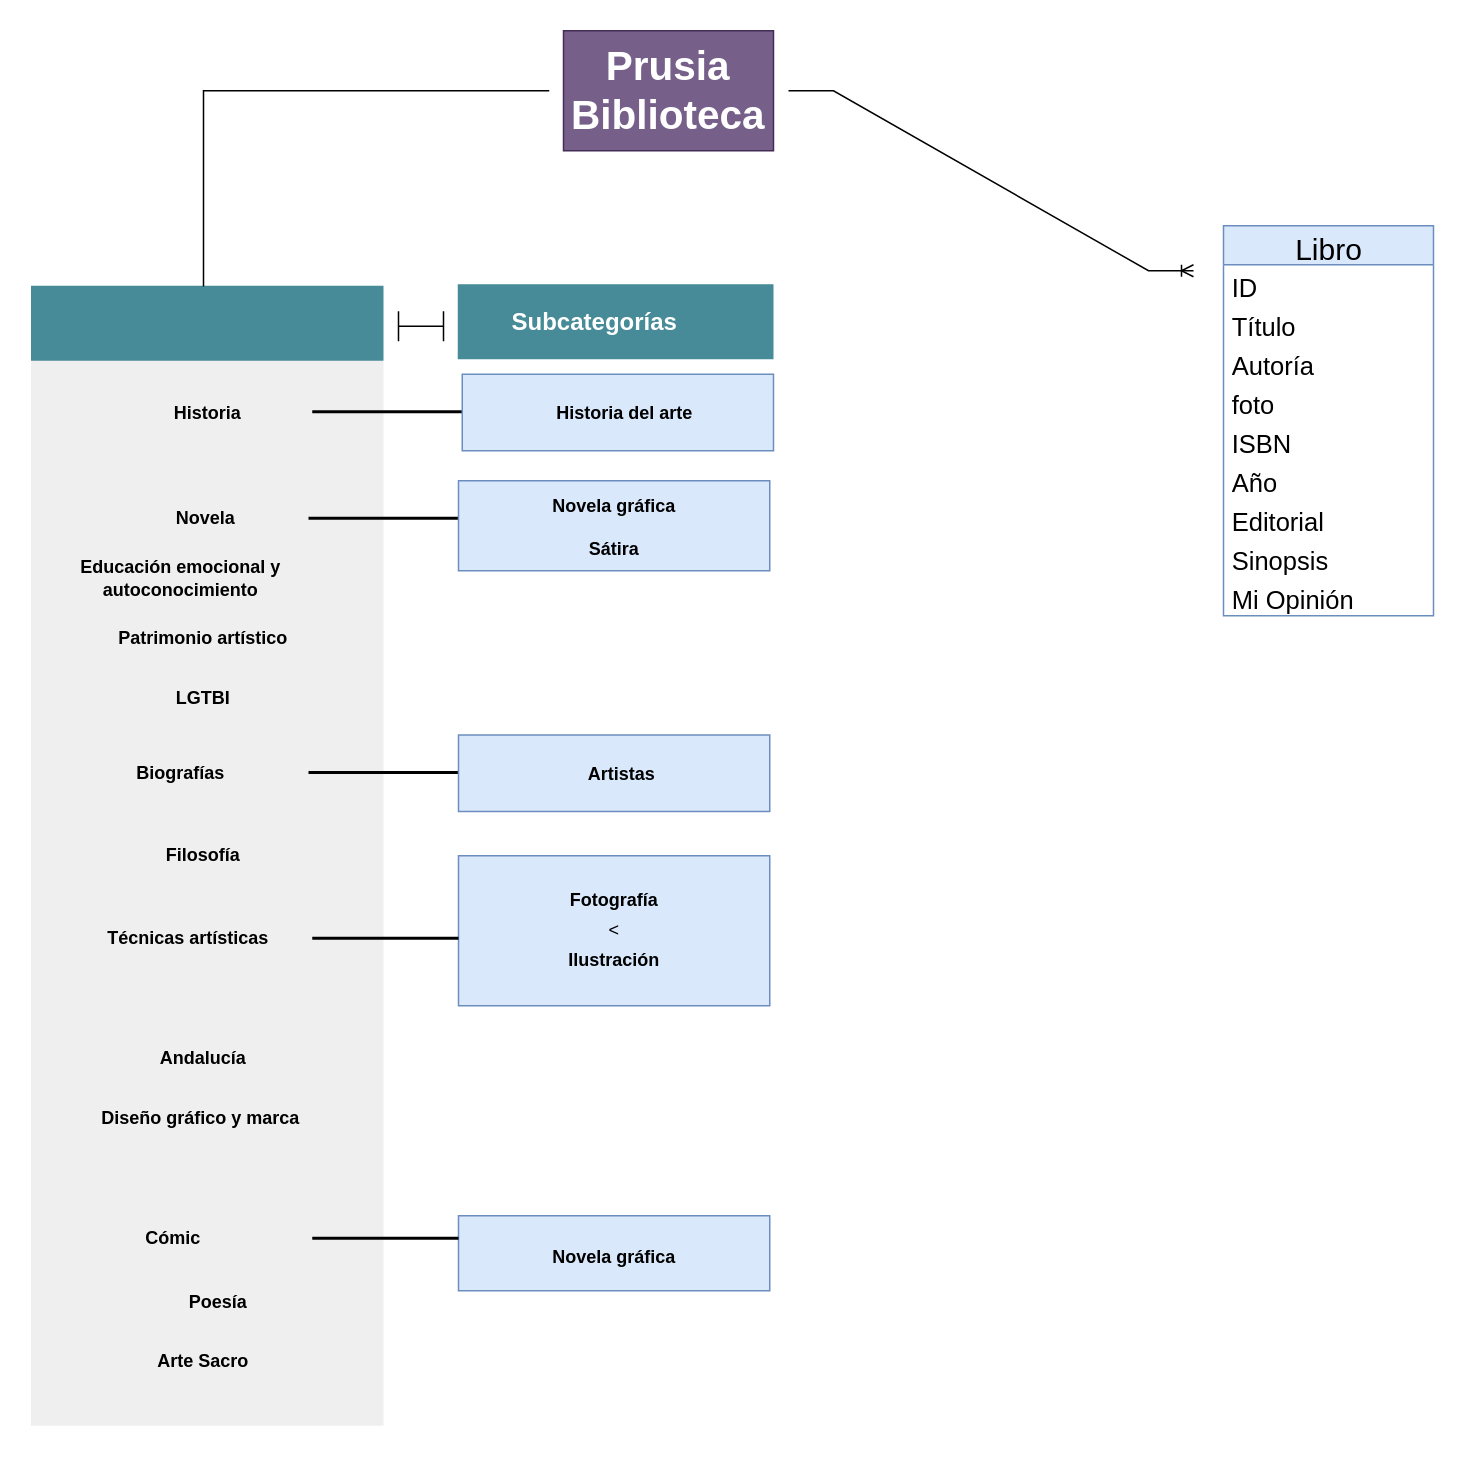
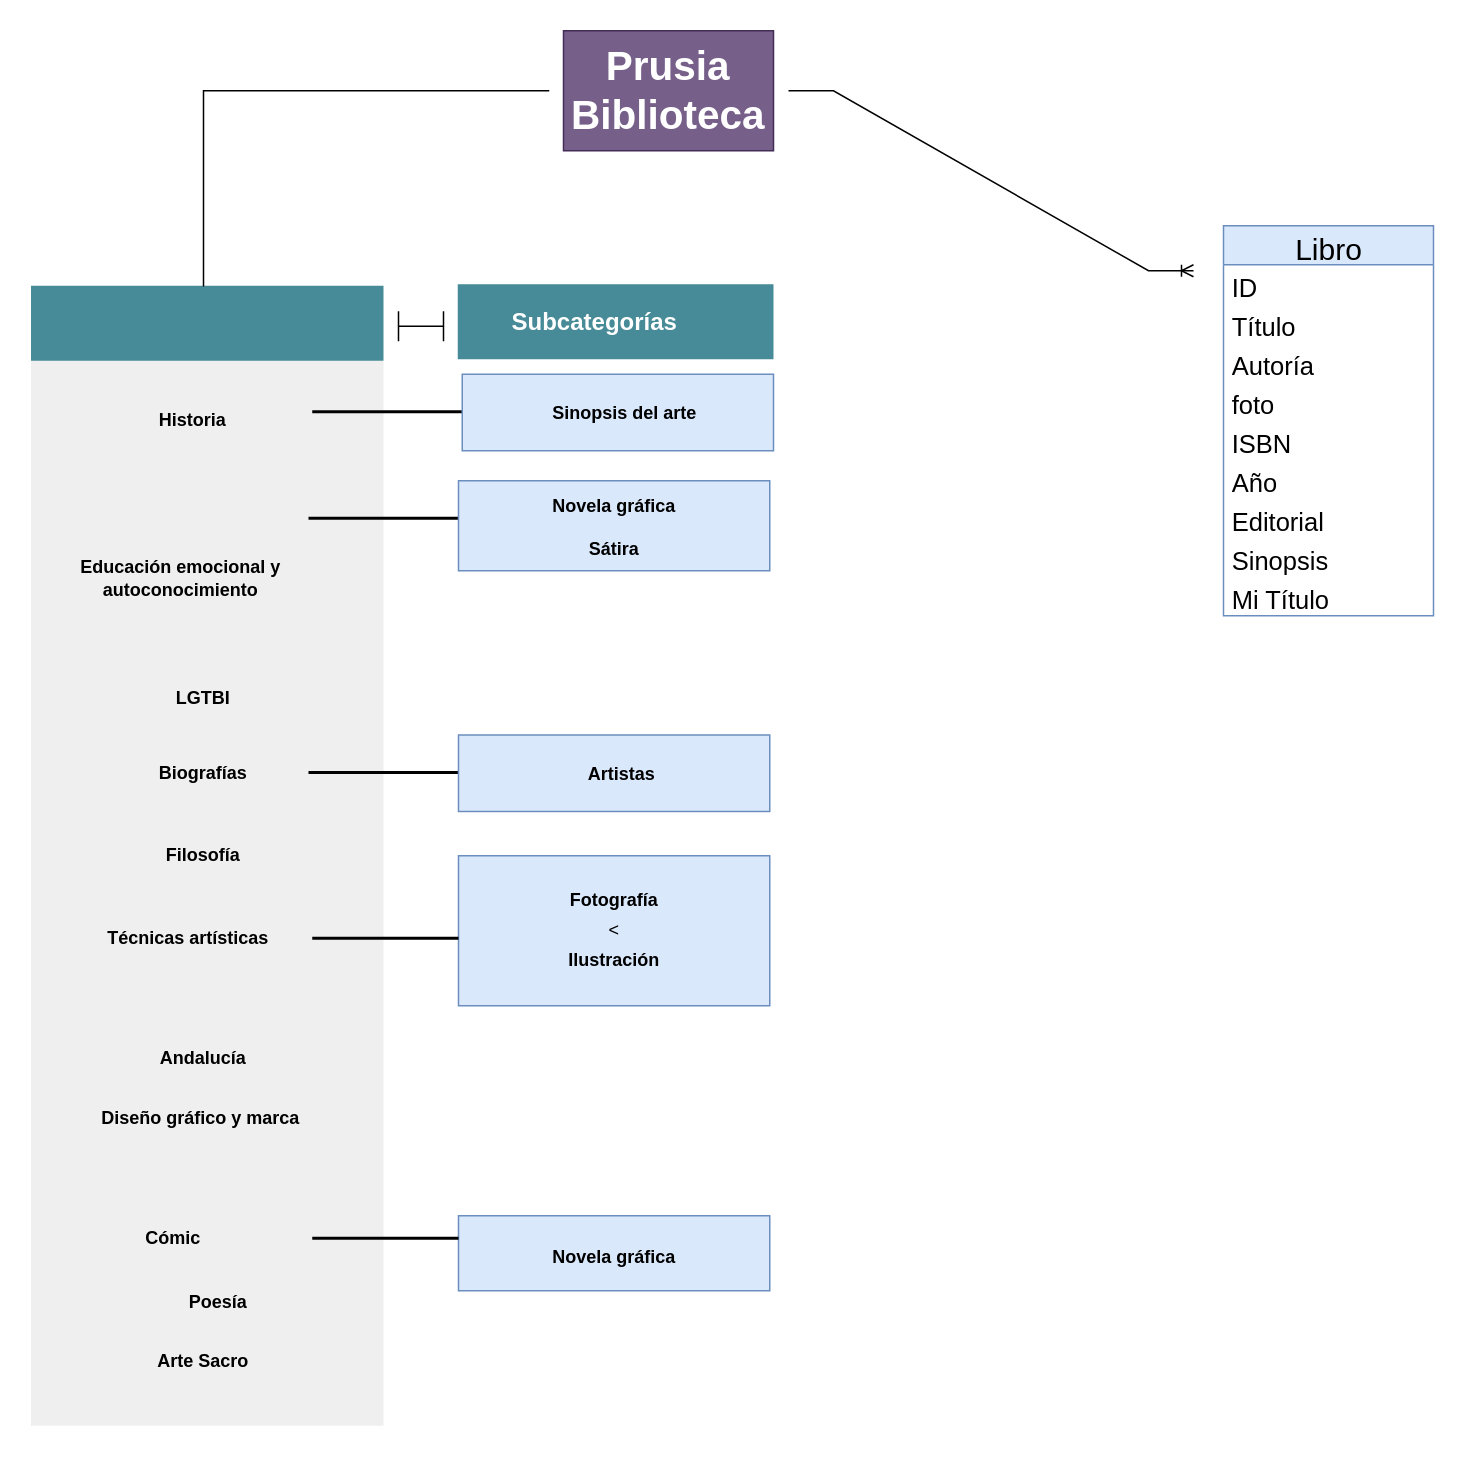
node "Historia": moved (207, 413) -> (192, 421)
node "Historia del arte": label "Historia del arte" -> "Sinopsis del arte"
node "Novela": removed
node "Mi Opinión": label "Mi Opinión" -> "Mi Título"
node "Patrimonio artístico": removed
node "Biografías": moved (181, 773) -> (203, 773)
